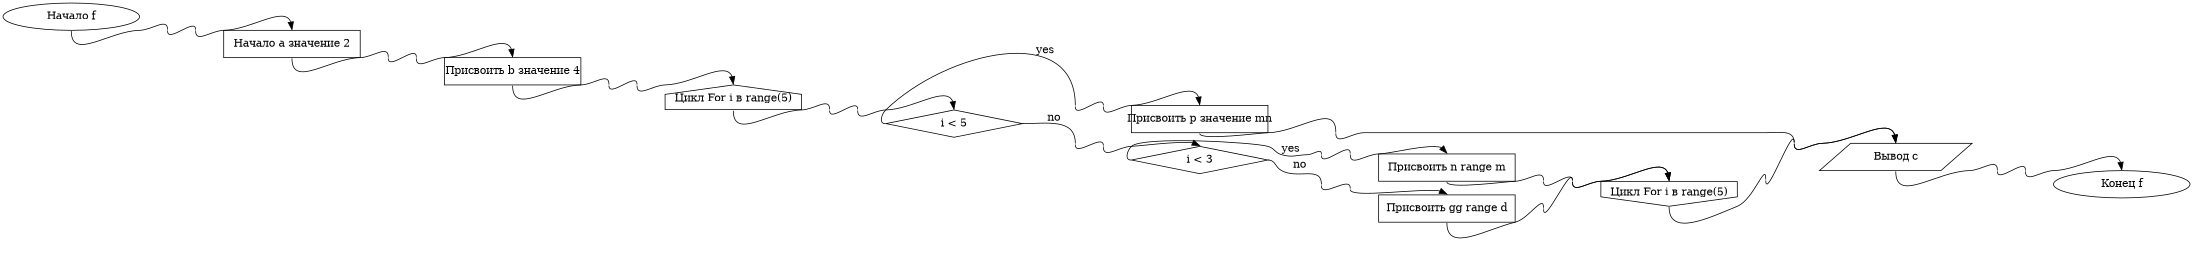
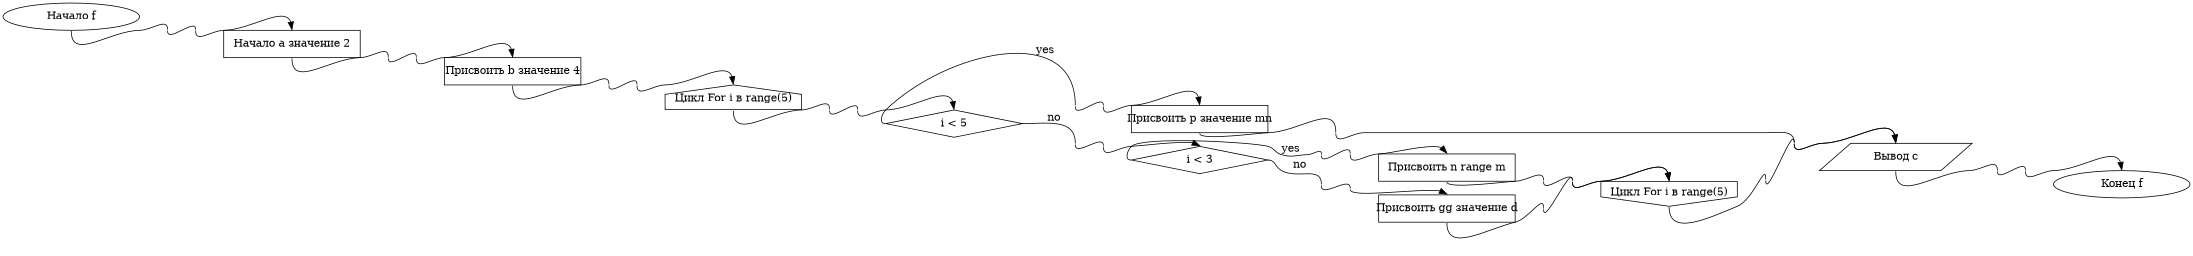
node "Присвоить gg range d": label "Присвоить gg range d" -> "Присвоить gg значение d"
